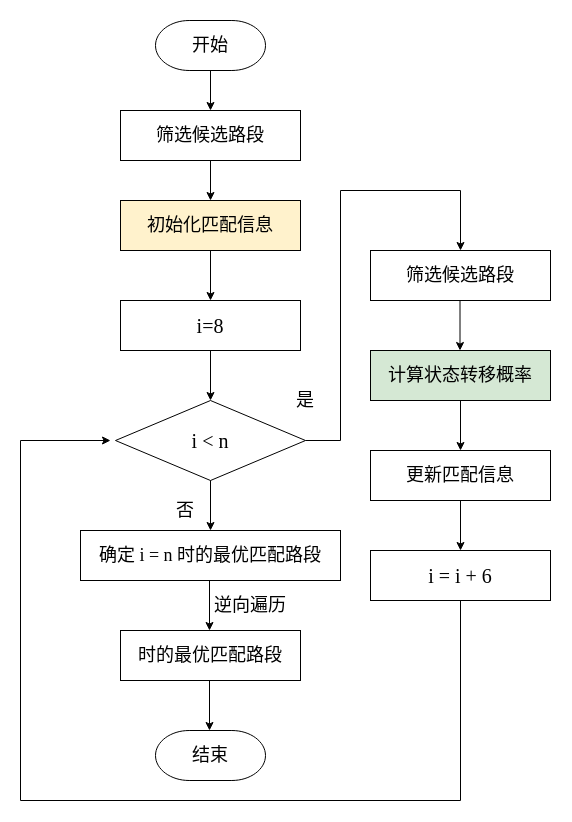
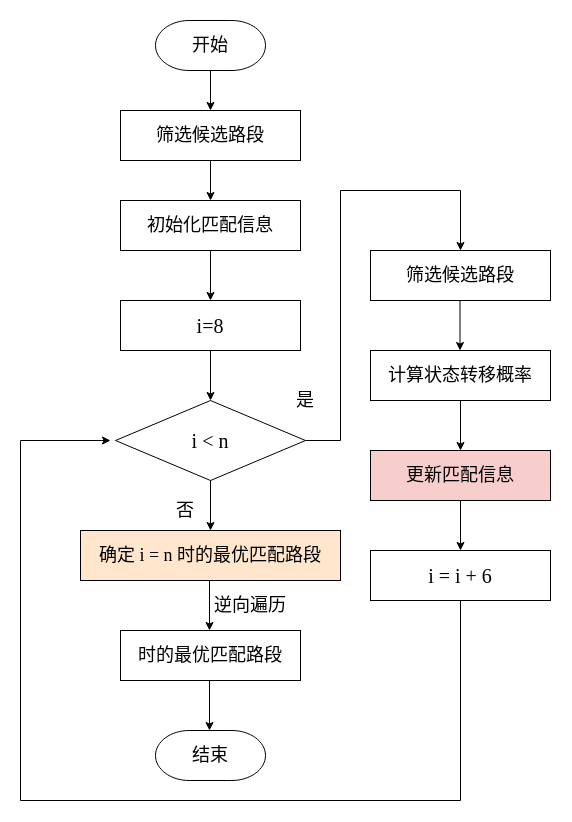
node "初始化匹配信息": fillcolor #fff2cc -> #ffffff
node "计算状态转移概率": fillcolor #d5e8d4 -> #ffffff
node "更新匹配信息": fillcolor #ffffff -> #f8cecc
node "确定 i = n 时的最优匹配路段": fillcolor #ffffff -> #ffe6cc
